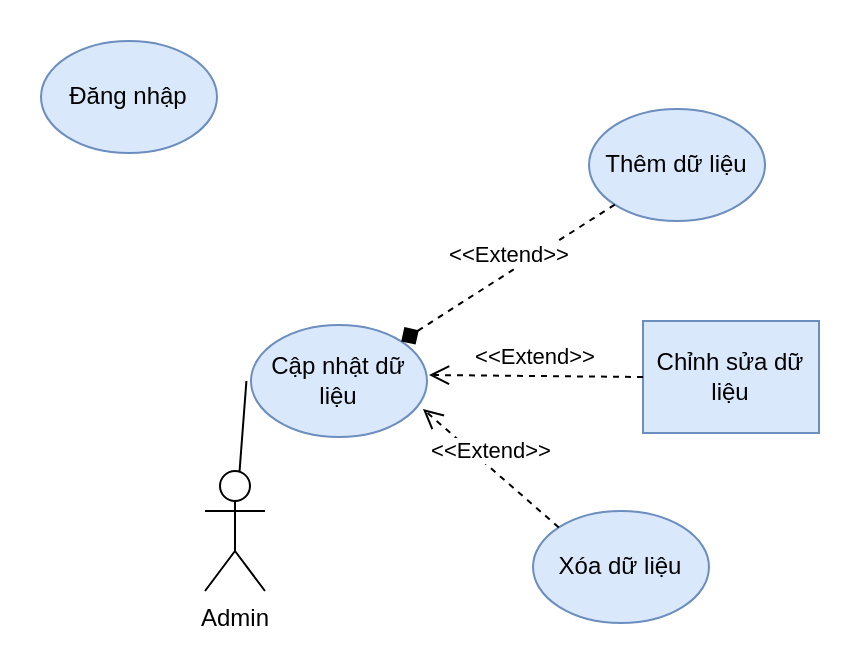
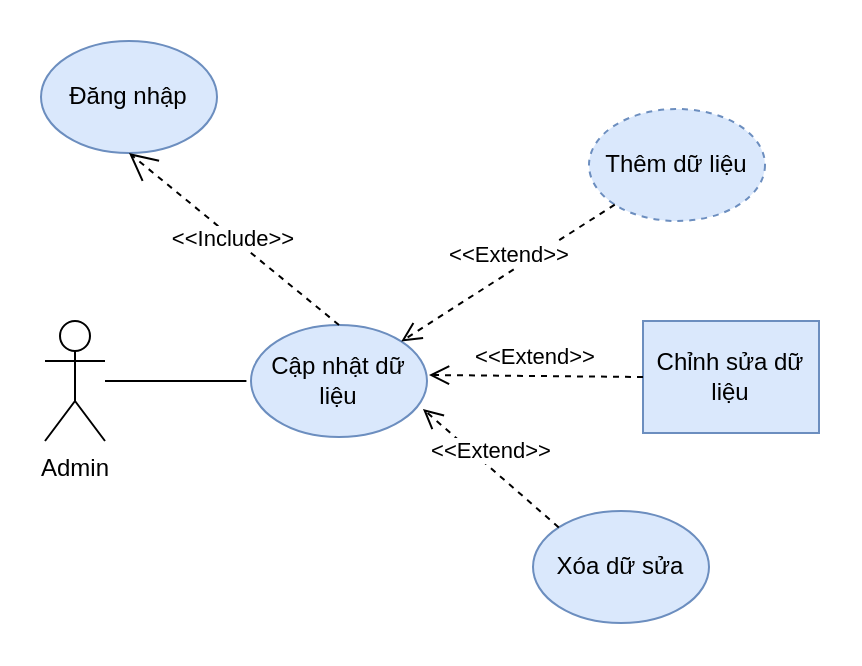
node "Thêm dữ liệu": style solid -> dashed
edge "Cập nhật dữ liệu" -> "Đăng nhập": added, label "<<Include>>"
edge "Thêm dữ liệu" -> "Cập nhật dữ liệu": arrowhead diamond -> open
node "Admin": moved (235, 531) -> (75, 381)
node "Xóa dữ liệu": label "Xóa dữ liệu" -> "Xóa dữ sửa"
